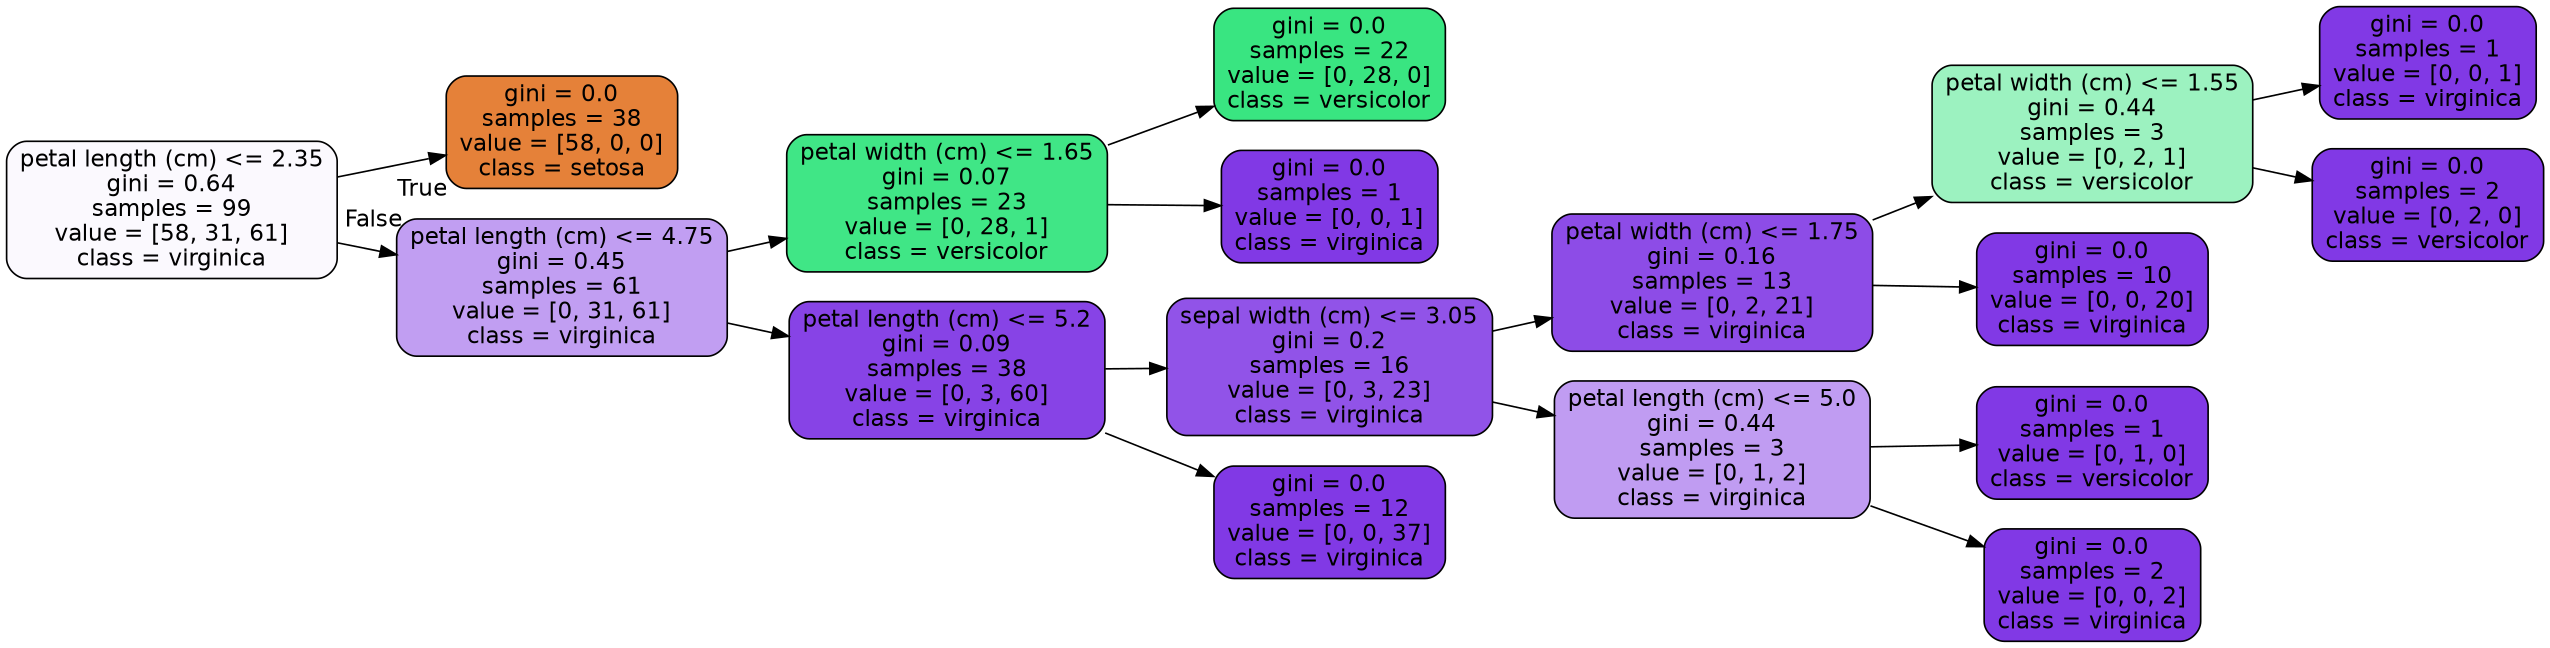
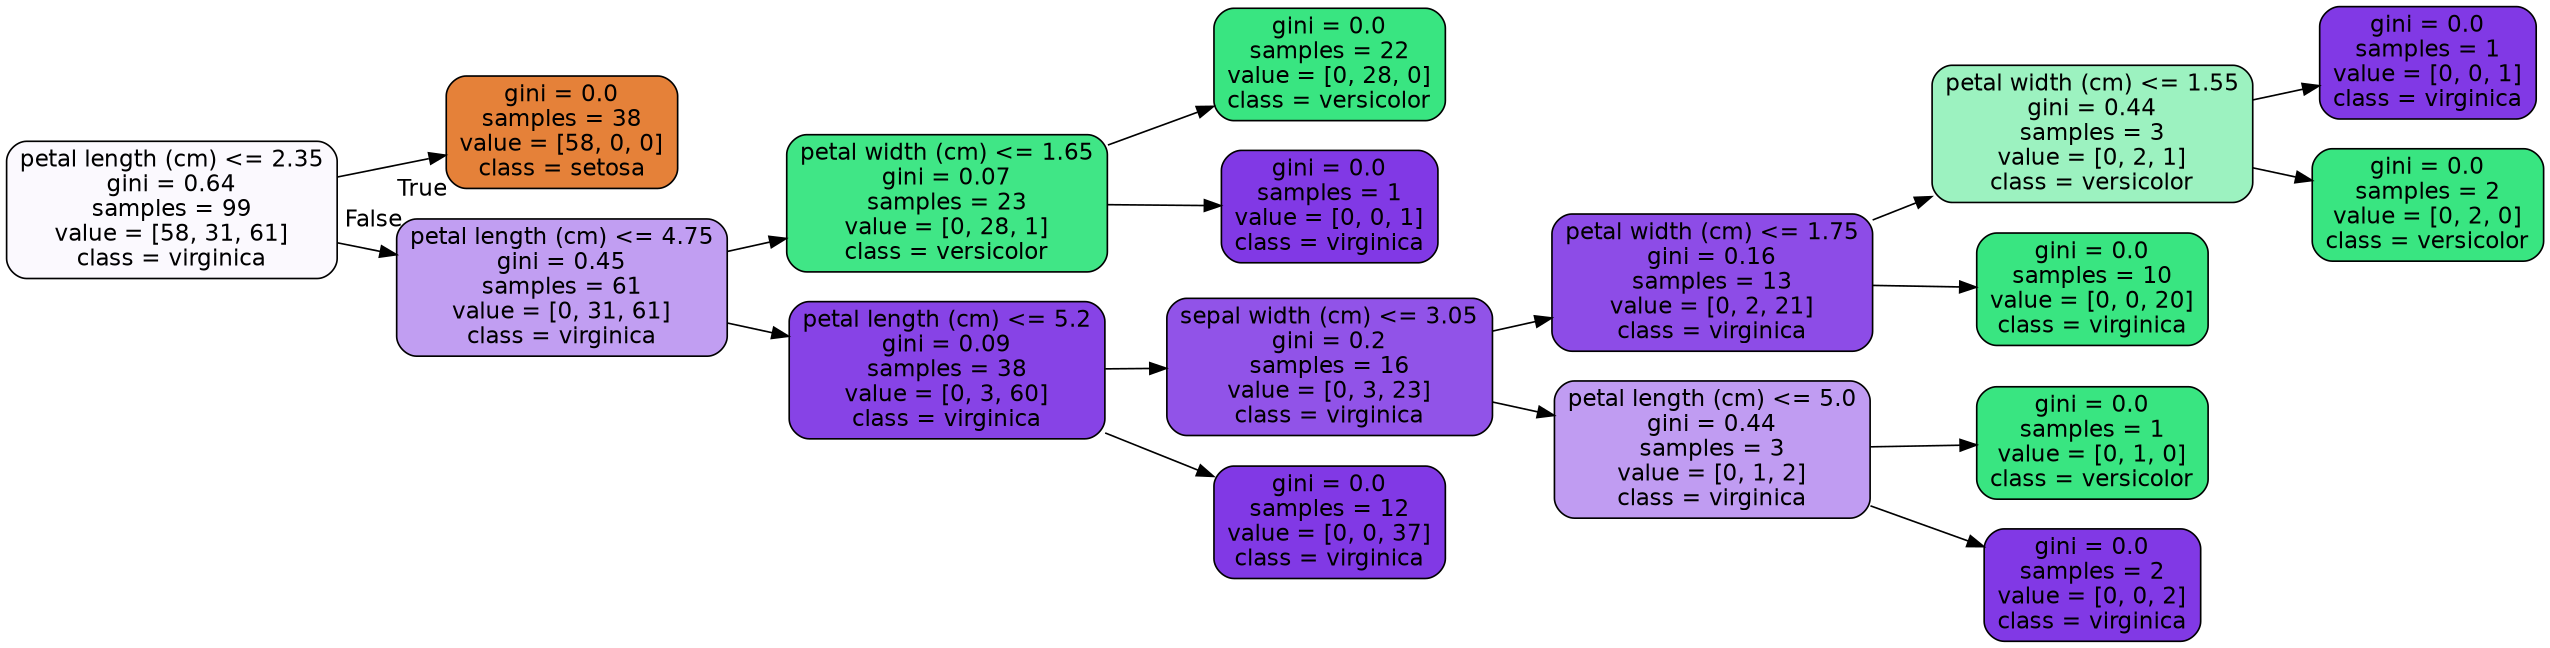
node "gini = 0.0 samples = 2 value = [0, 2, 0] class = versicolor": fillcolor #8139e5 -> #39e581
node "gini = 0.0 samples = 10 value = [0, 0, 20] class = virginica": fillcolor #8139e5 -> #39e581
node "gini = 0.0 samples = 1 value = [0, 1, 0] class = versicolor": fillcolor #8139e5 -> #39e581
